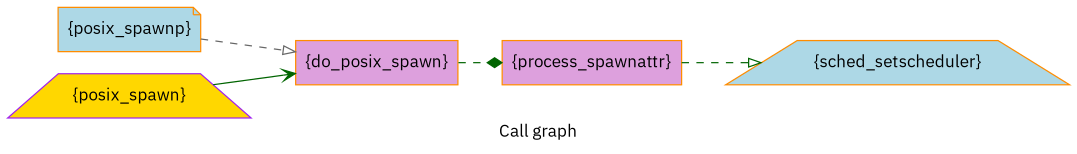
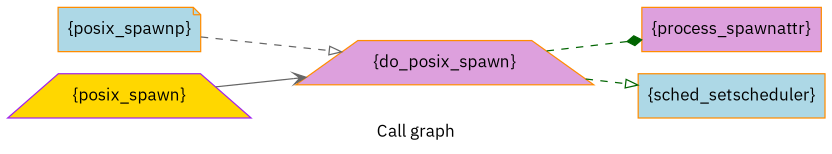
node "{do_posix_spawn}": shape box -> trapezium
edge "{process_spawnattr}" -> "{sched_setscheduler}": now "{do_posix_spawn}" -> "{sched_setscheduler}"
node "{sched_setscheduler}": shape trapezium -> box
edge "{posix_spawn}" -> "{do_posix_spawn}": color darkgreen -> gray40
